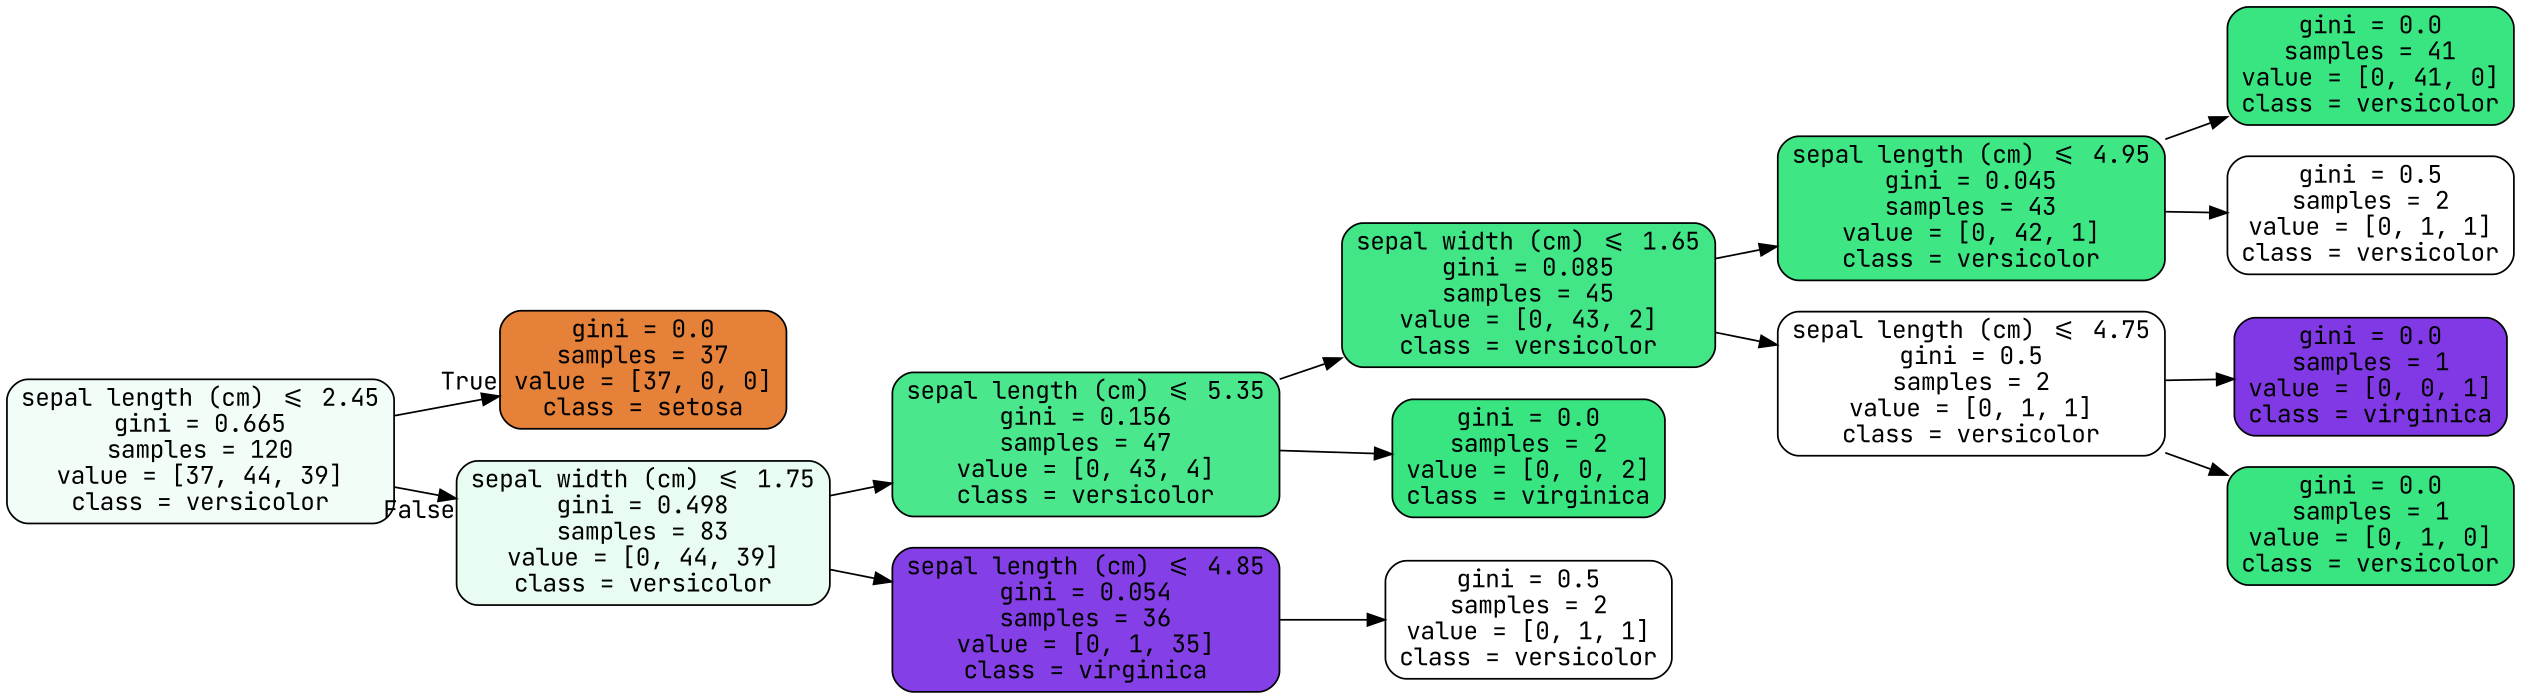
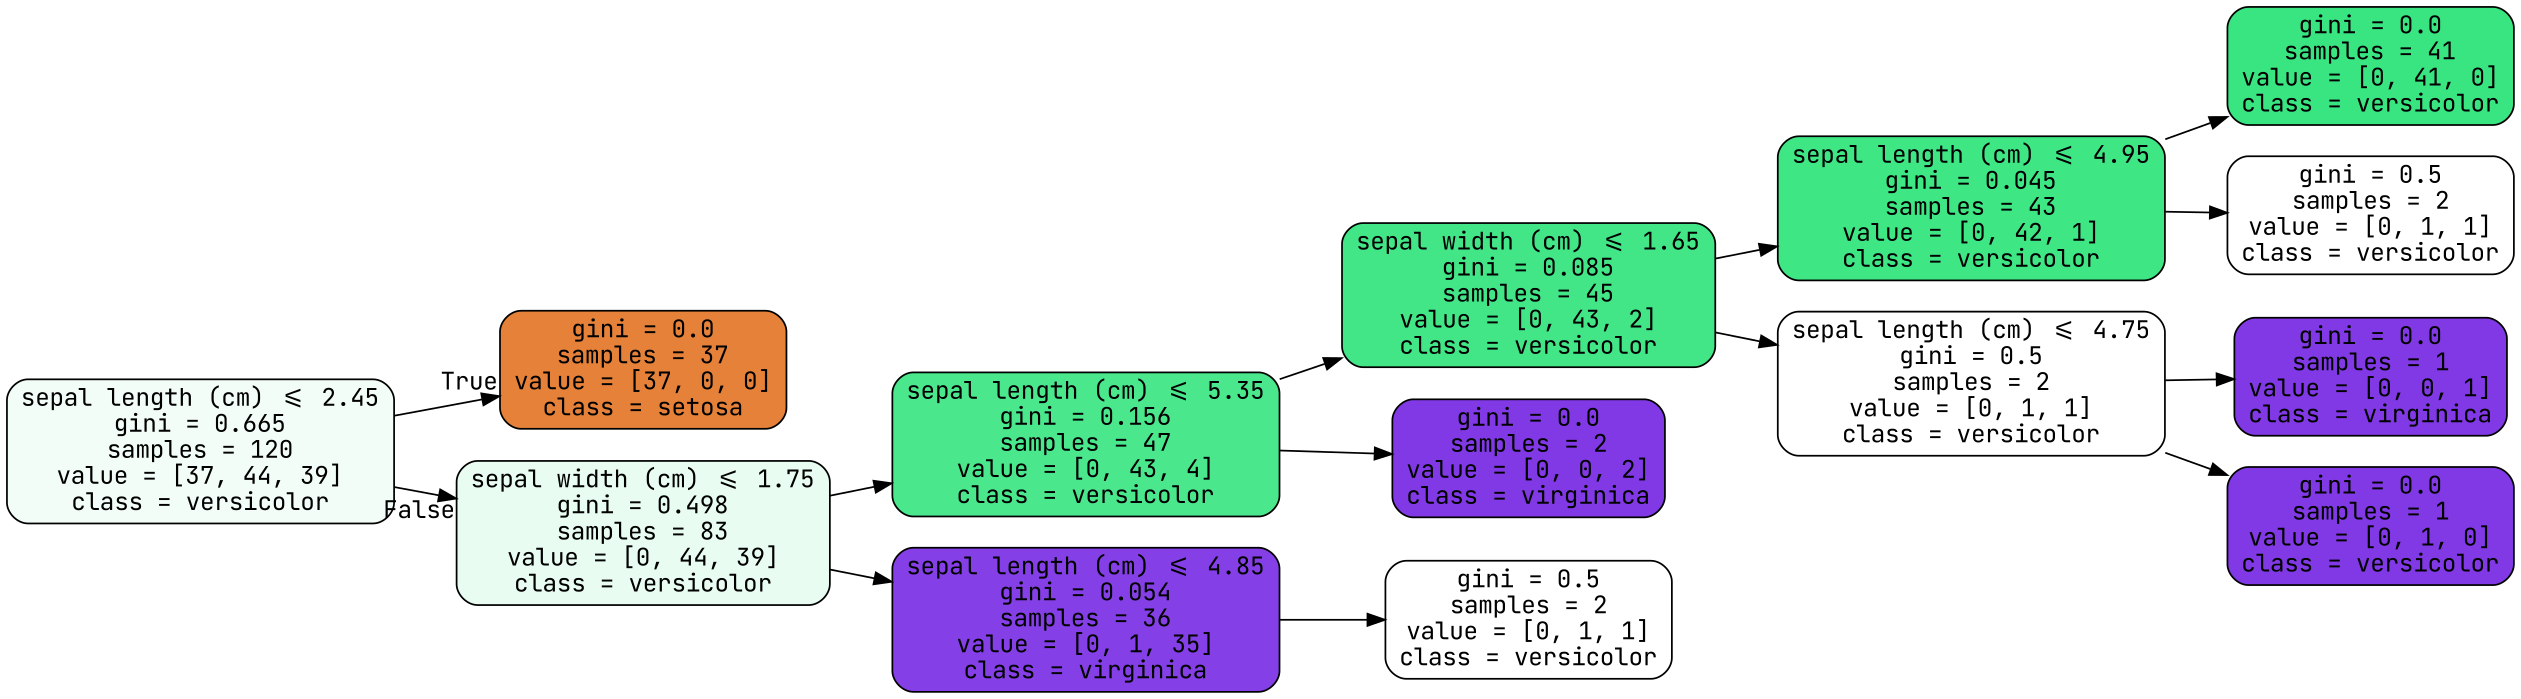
node "gini = 0.0 samples = 2 value = [0, 0, 2] class = virginica": fillcolor #39e581 -> #8139e5
node "gini = 0.0 samples = 1 value = [0, 1, 0] class = versicolor": fillcolor #39e581 -> #8139e5
